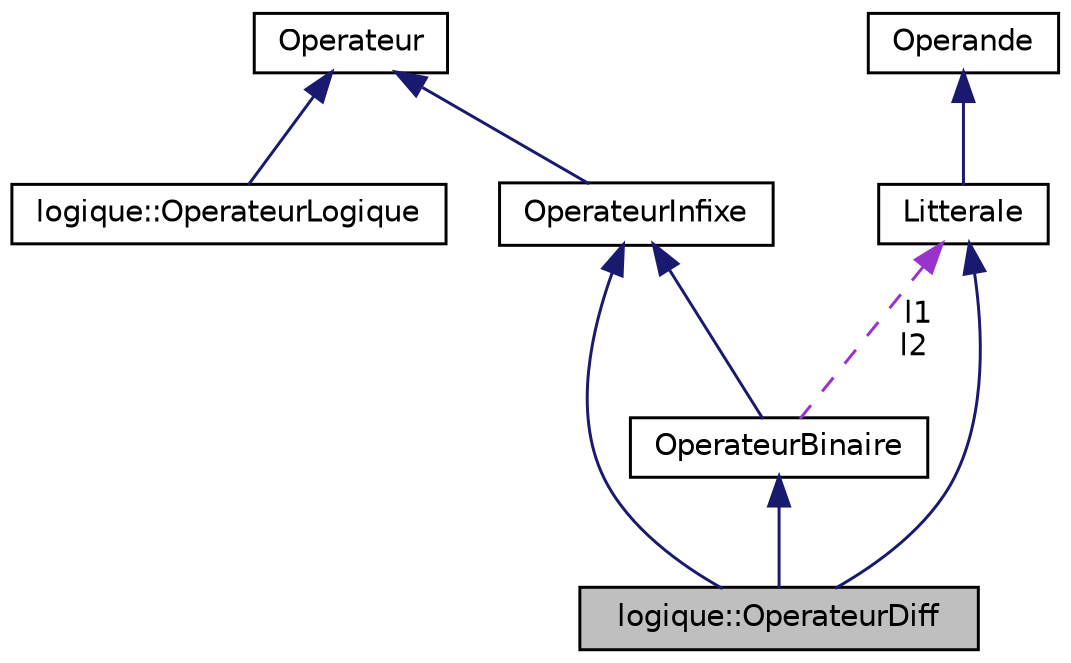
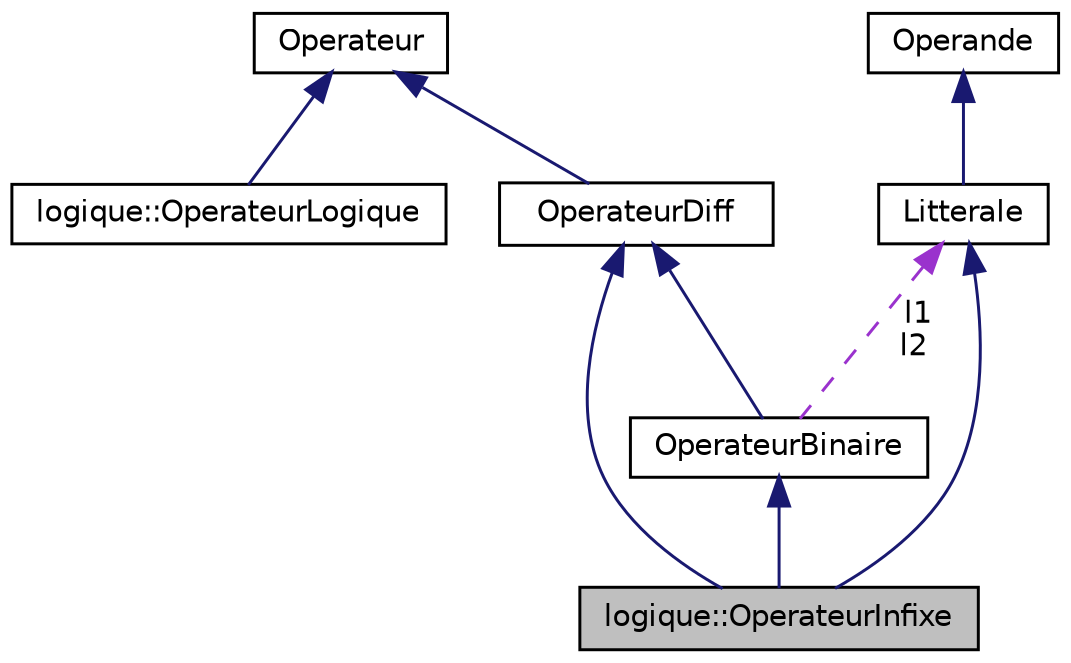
node "OperateurInfixe": label "OperateurInfixe" -> "OperateurDiff"
node "logique::OperateurDiff": label "logique::OperateurDiff" -> "logique::OperateurInfixe"
